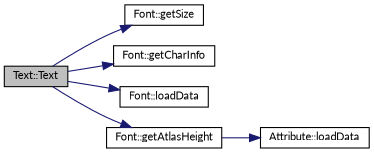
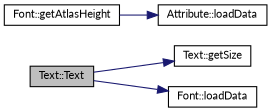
node "Font::getSize": label "Font::getSize" -> "Text::getSize"
node "Font::getCharInfo": removed
edge "Text::Text" -> "Font::getAtlasHeight": removed
